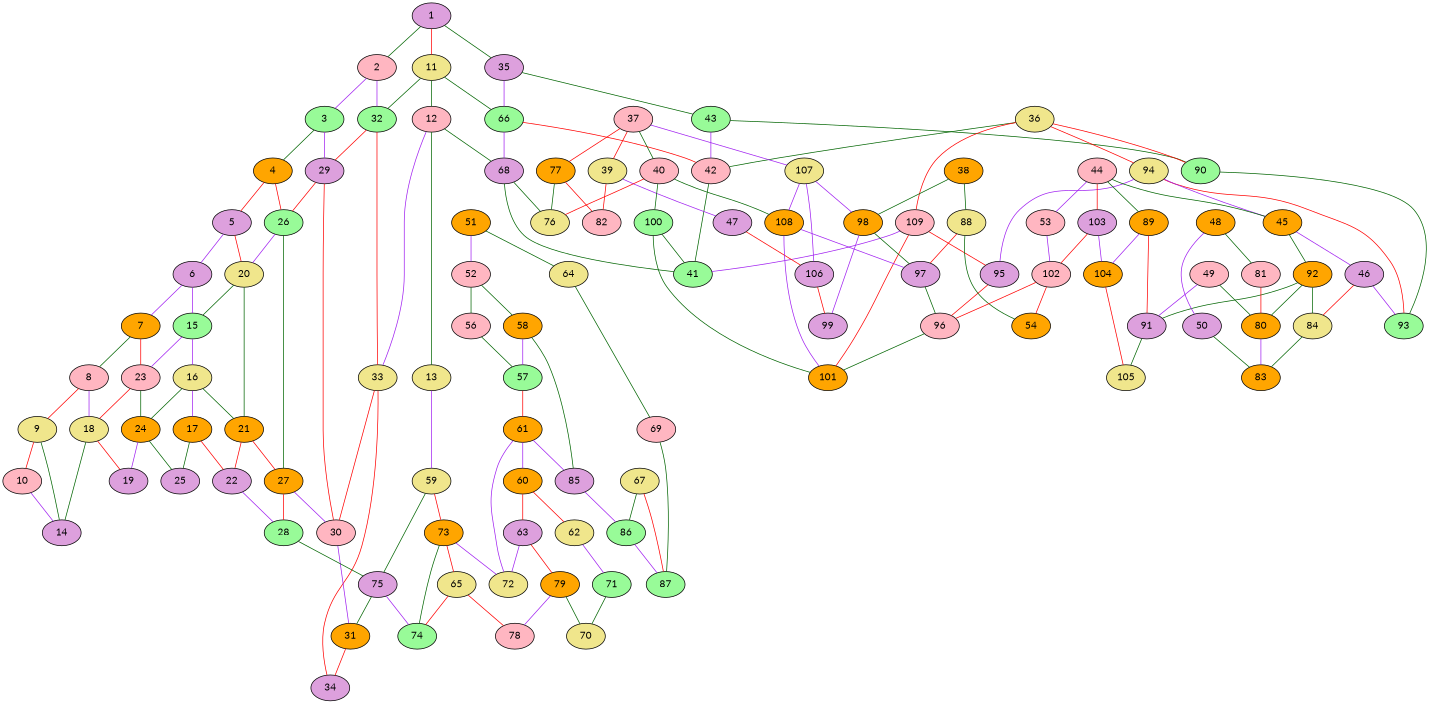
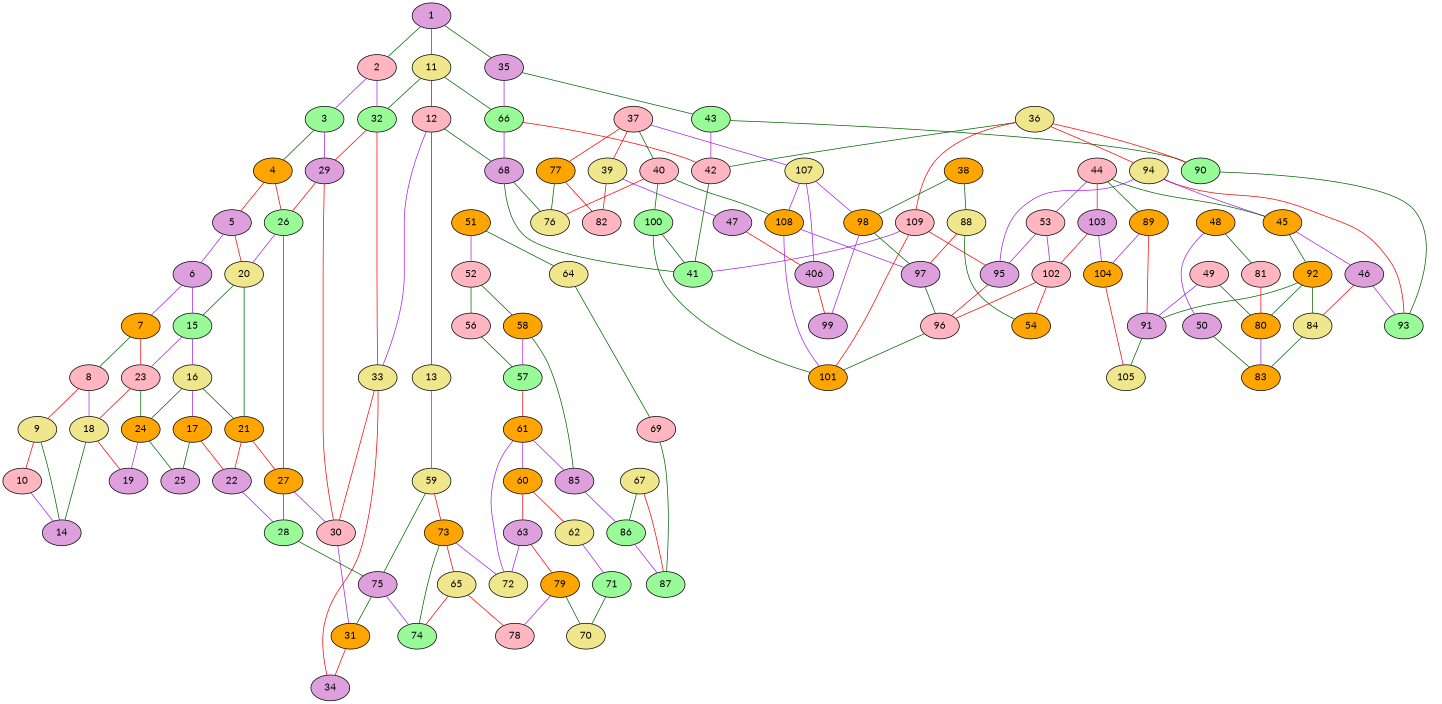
edge "53" -- "95": added
node "106": label "106" -> "406"
edge "26" -- "27": color darkgreen -> red
